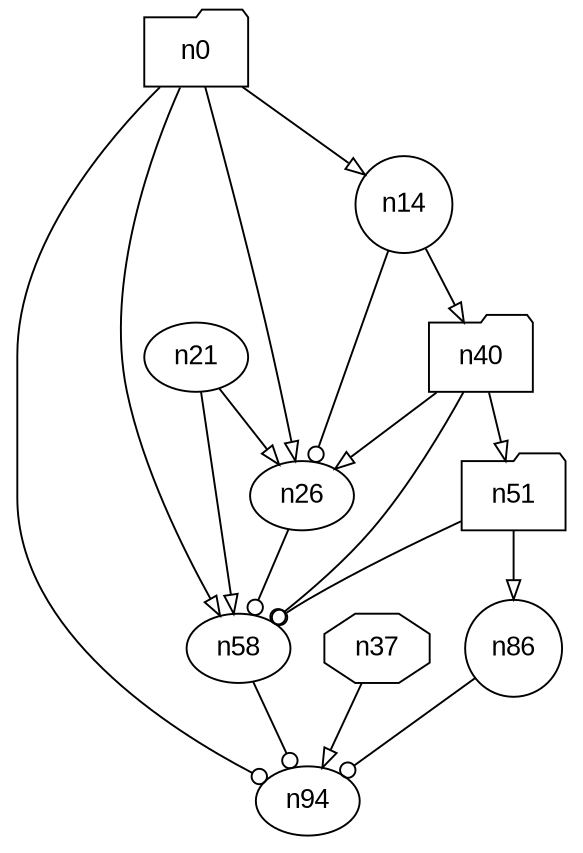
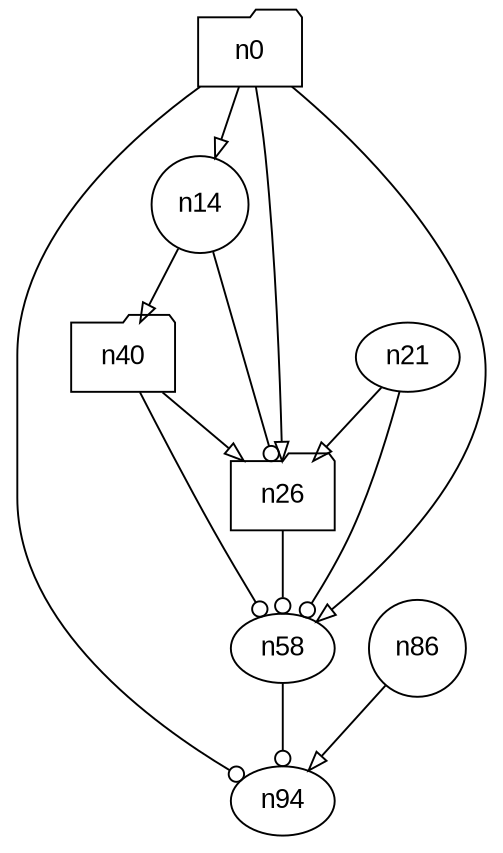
edge "n21" -> "n58": arrowhead onormal -> odot
node "n26": shape ellipse -> folder
node "n51": removed
node "n37": removed
edge "n86" -> "n94": arrowhead odot -> onormal
